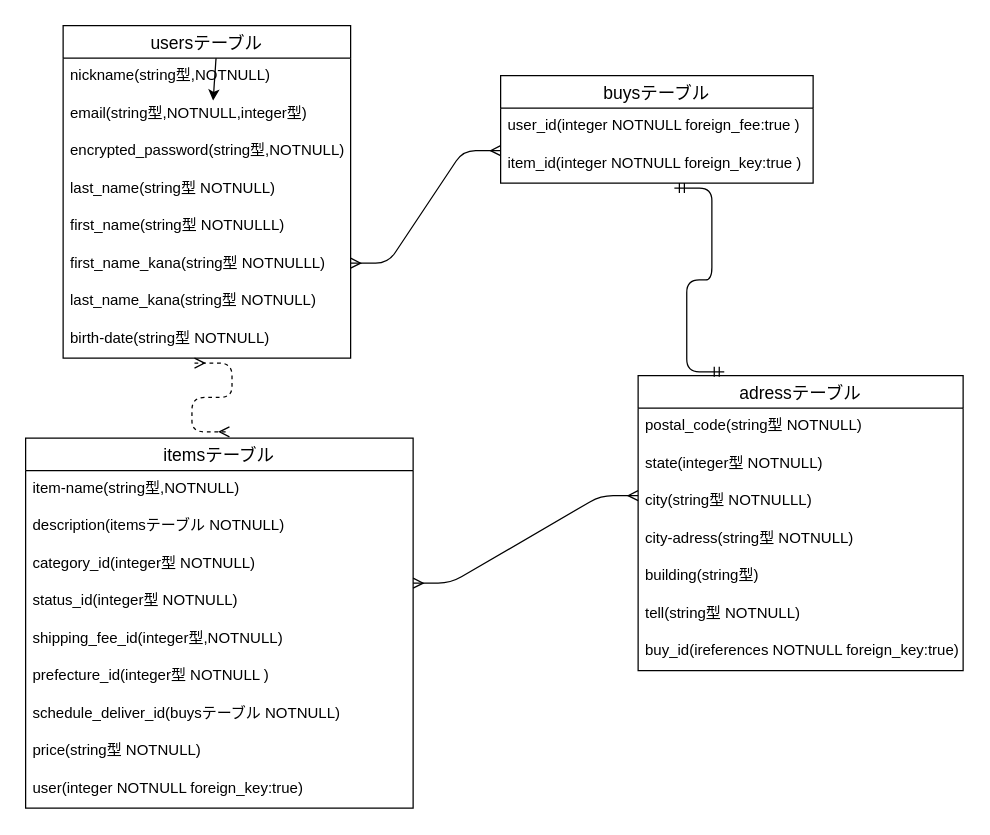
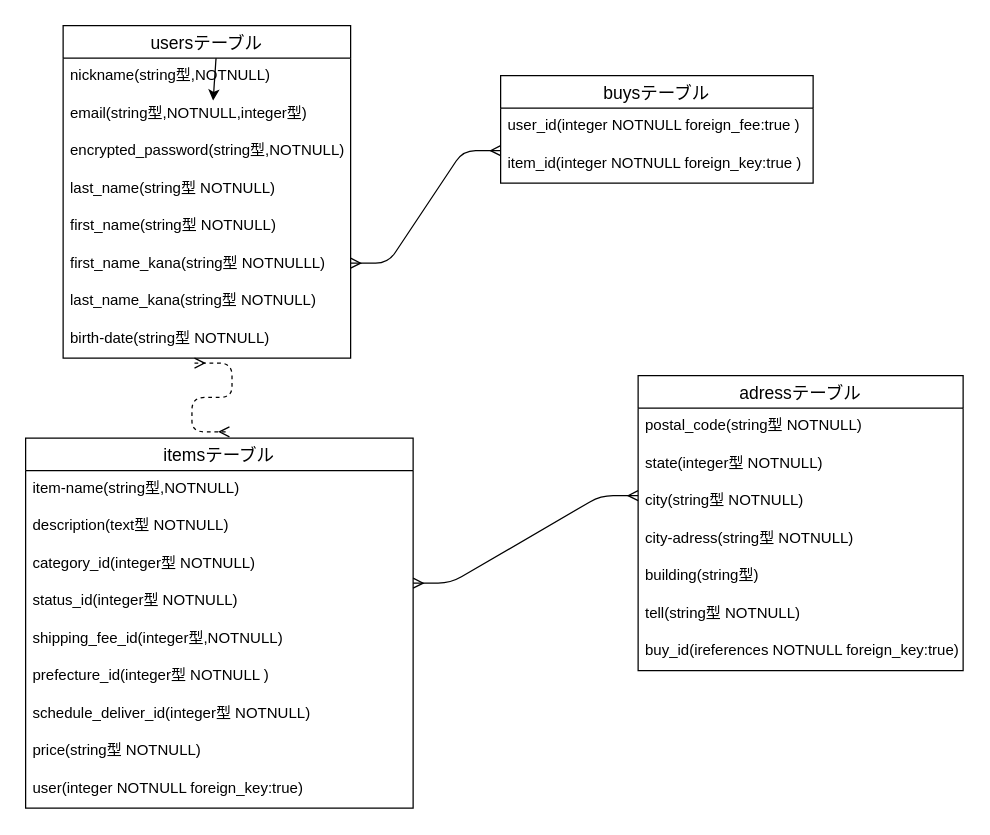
node "first_name(string型 NOTNULLL)": label "first_name(string型 NOTNULLL)" -> "first_name(string型 NOTNULL)"
edge "item_id(integer NOTNULL foreign_key:true )" -- "adressテーブル": removed
node "city(string型 NOTNULLL)": label "city(string型 NOTNULLL)" -> "city(string型 NOTNULL)"
node "description(itemsテーブル NOTNULL)": label "description(itemsテーブル NOTNULL)" -> "description(text型 NOTNULL)"
node "schedule_deliver_id(buysテーブル NOTNULL)": label "schedule_deliver_id(buysテーブル NOTNULL)" -> "schedule_deliver_id(integer型 NOTNULL)"
